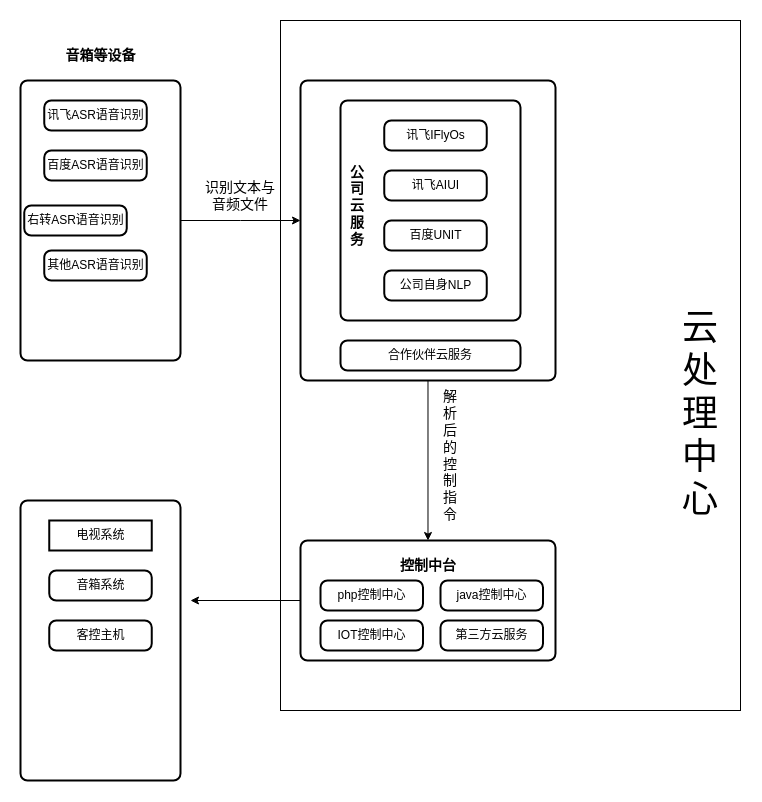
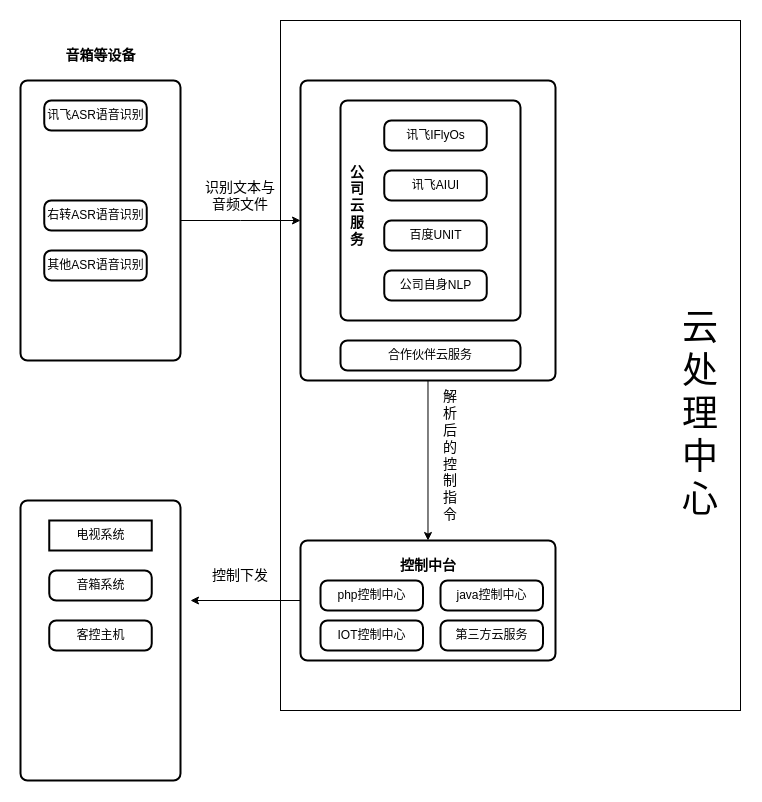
node "百度ASR语音识别": removed
node "右转ASR语音识别": moved (76, 221) -> (96, 216)
node "控制下发": added
